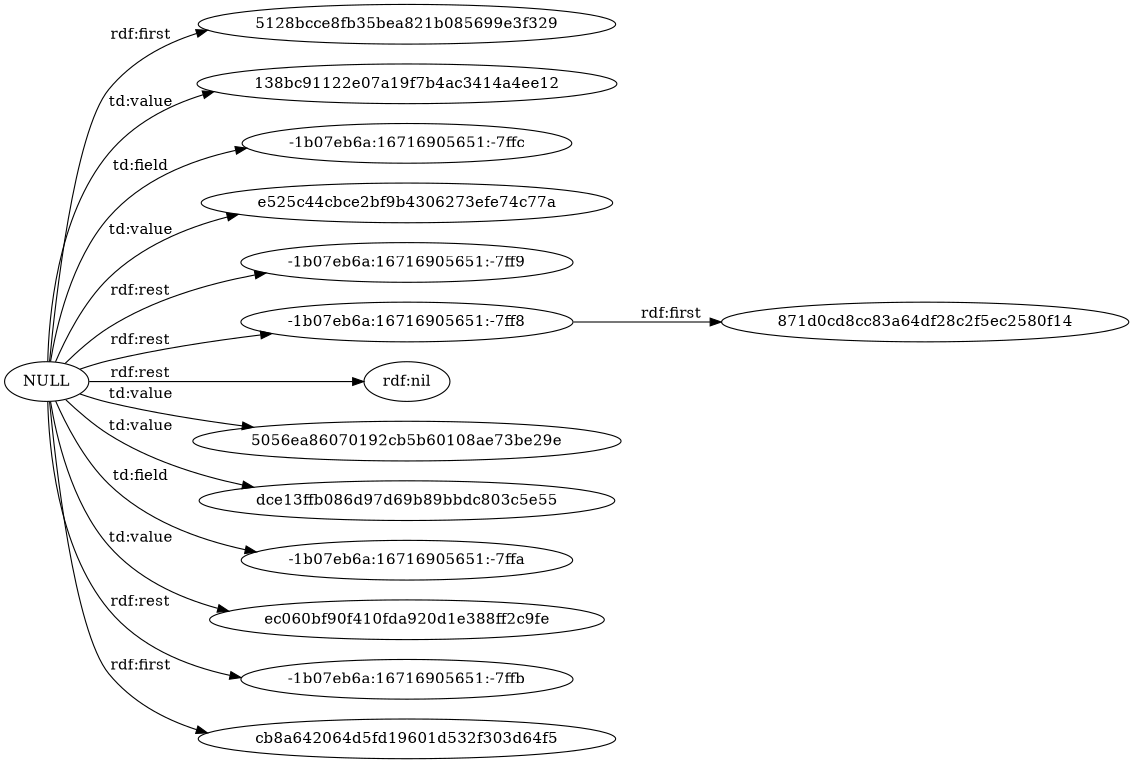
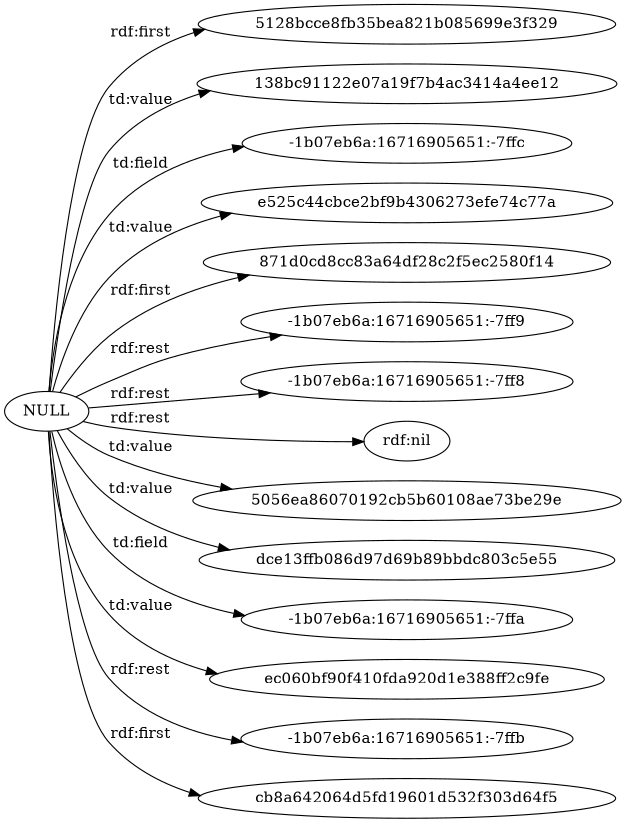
edge "-1b07eb6a:16716905651:-7ff8" -> "871d0cd8cc83a64df28c2f5ec2580f14": now "NULL" -> "871d0cd8cc83a64df28c2f5ec2580f14"
